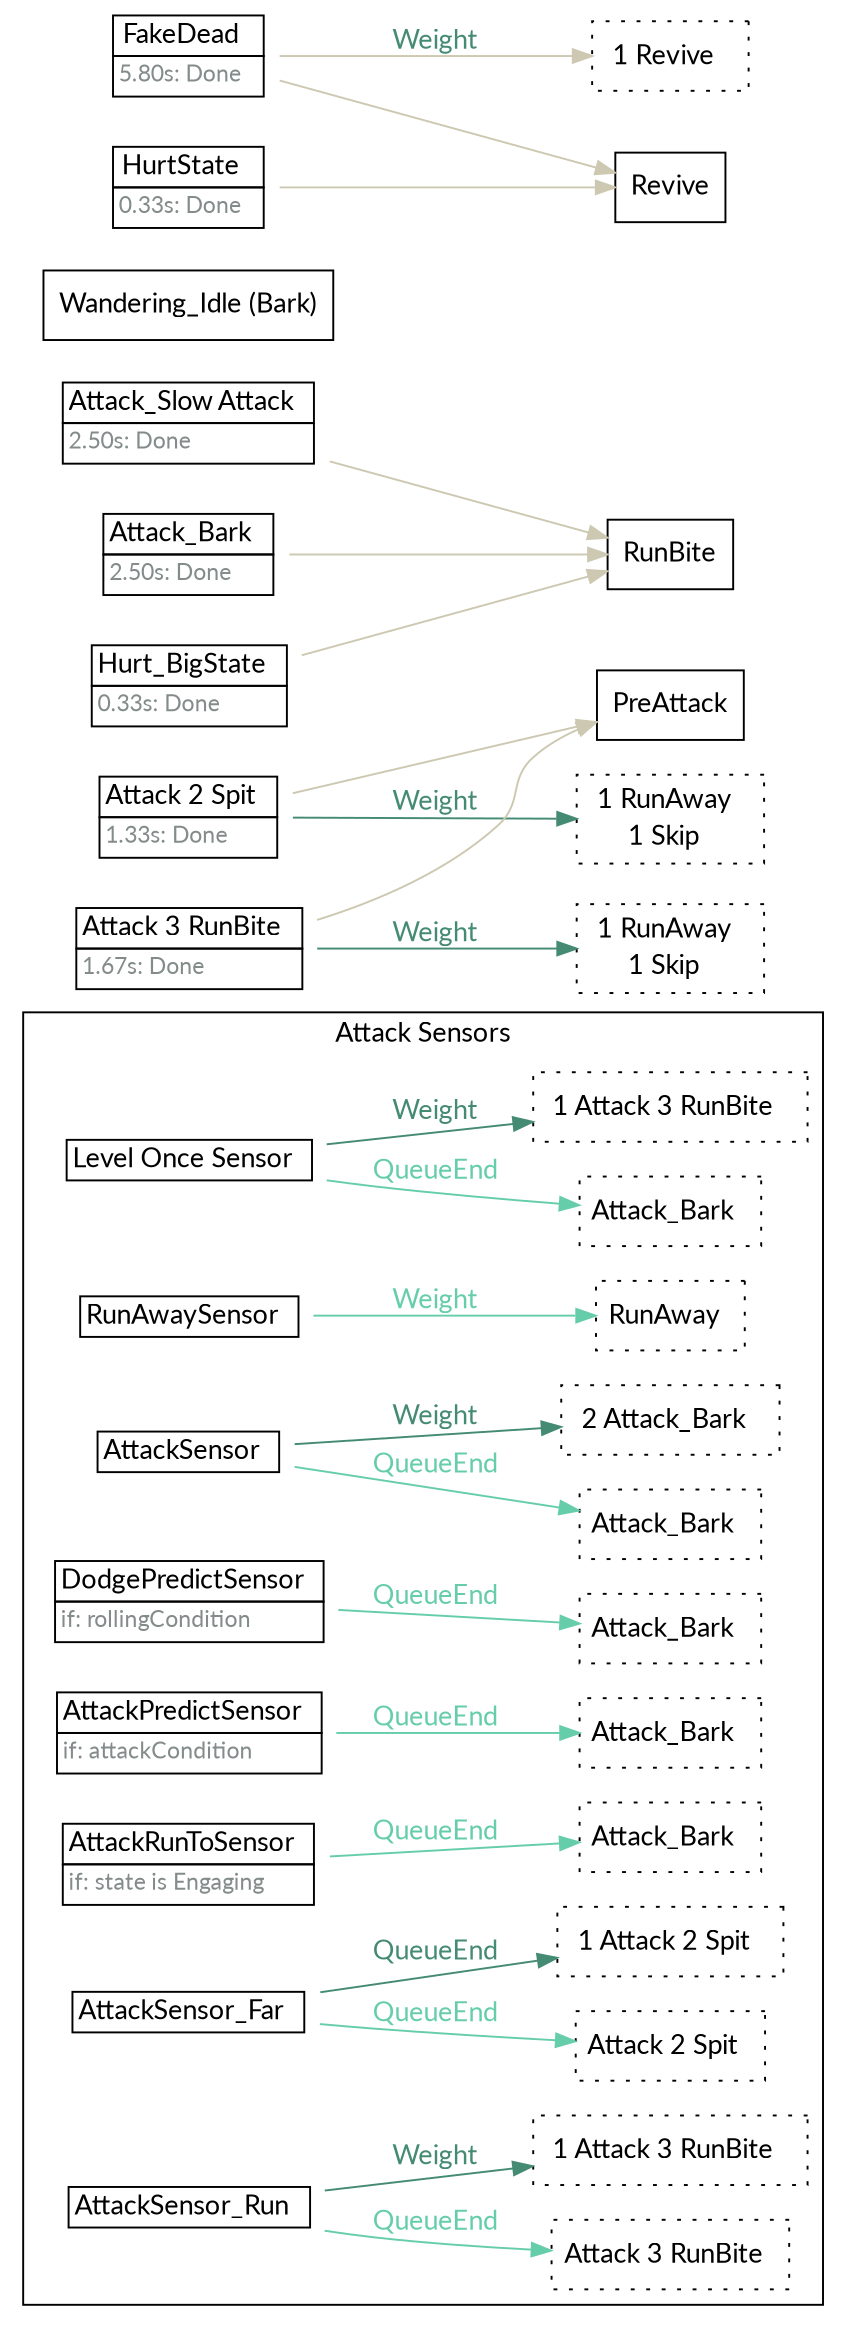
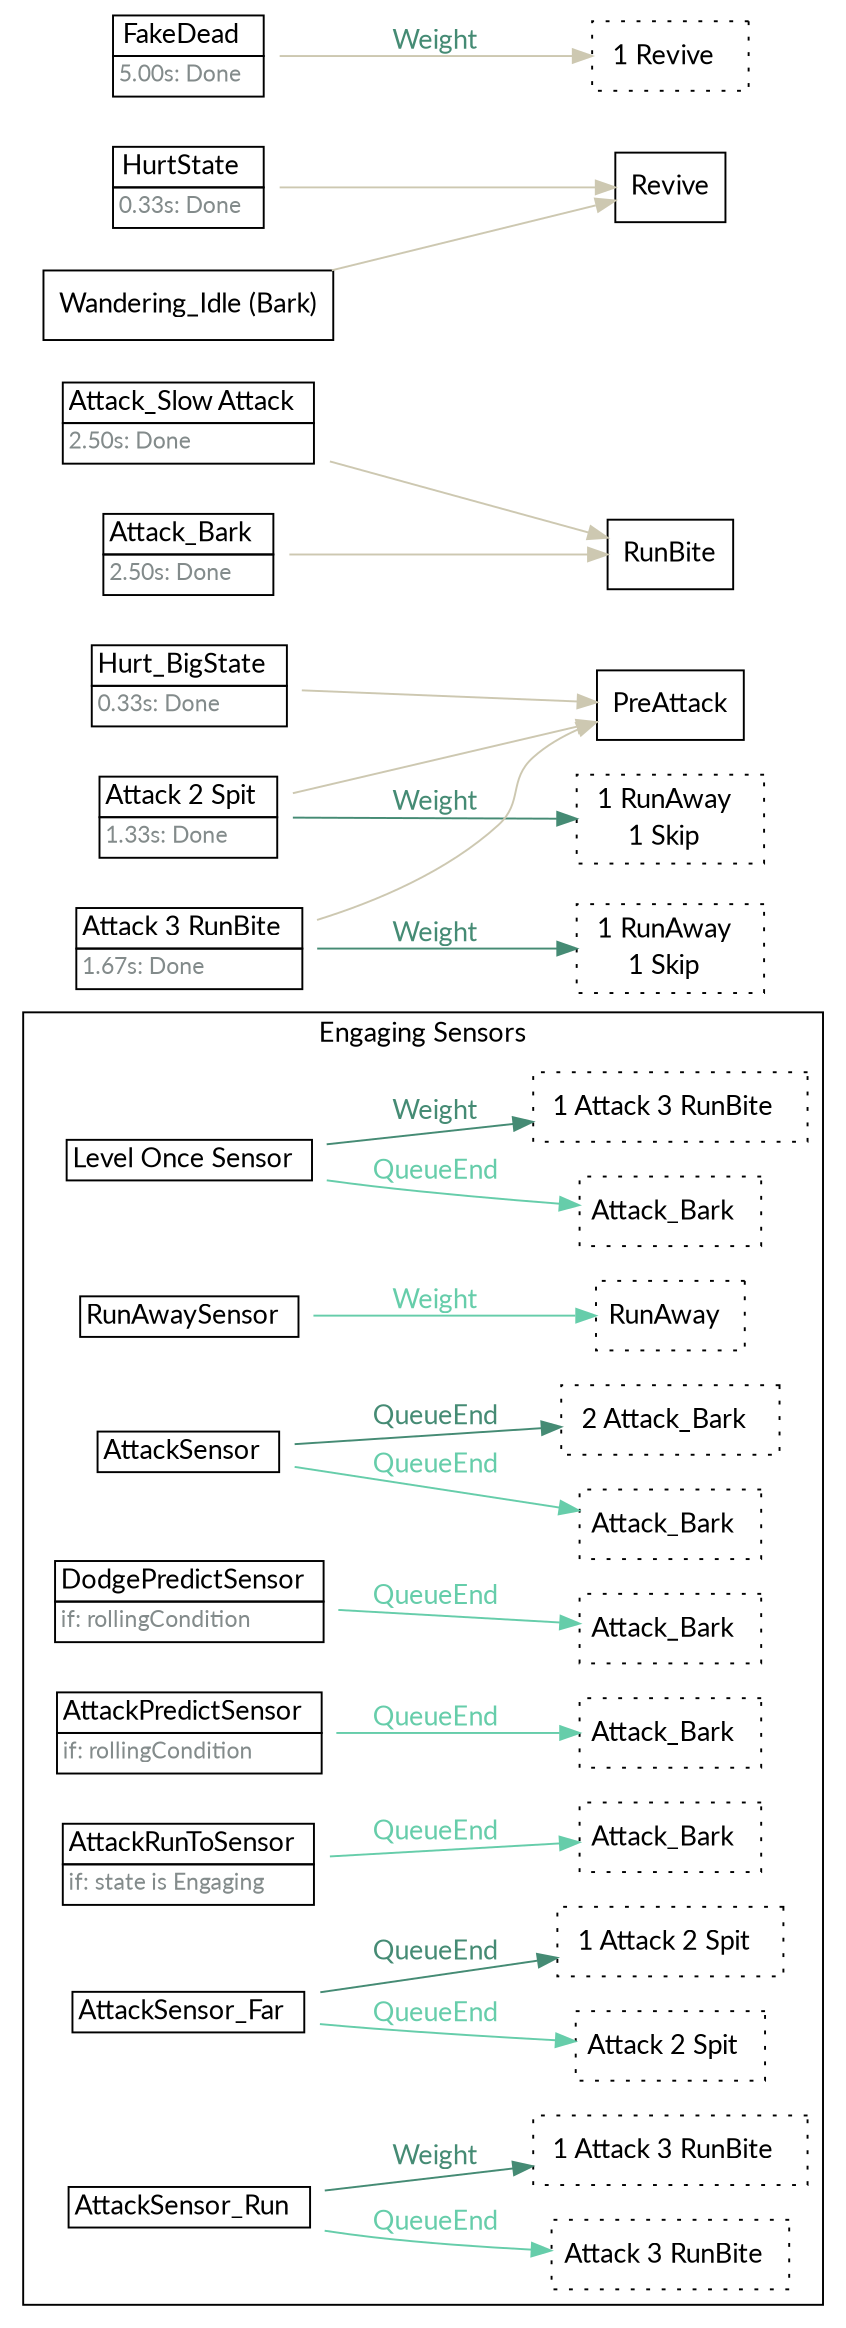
node "FakeDead": text "5.80s: Done" -> "5.00s: Done"
edge "FakeDead" -> "Revive": now "Wandering_Idle (Bark)" -> "Revive"
edge "Hurt_BigState" -> "RunBite": now "Hurt_BigState" -> "PreAttack"
cluster "Attack Sensors": label "Attack Sensors" -> "Engaging Sensors"
edge "AttackSensor" -> "2 Attack_Bark": label "Weight" -> "QueueEnd"
node "AttackPredictSensor": text "if: attackCondition" -> "if: rollingCondition"
